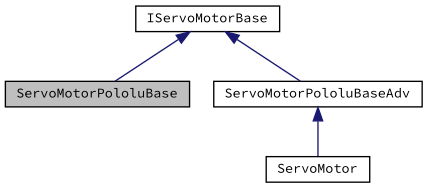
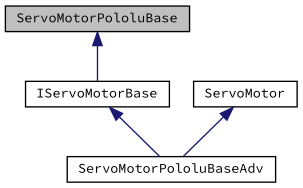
edge "ServoMotorPololuBase" -> "IServoMotorBase": reversed
edge "ServoMotor" -> "ServoMotorPololuBaseAdv": reversed
